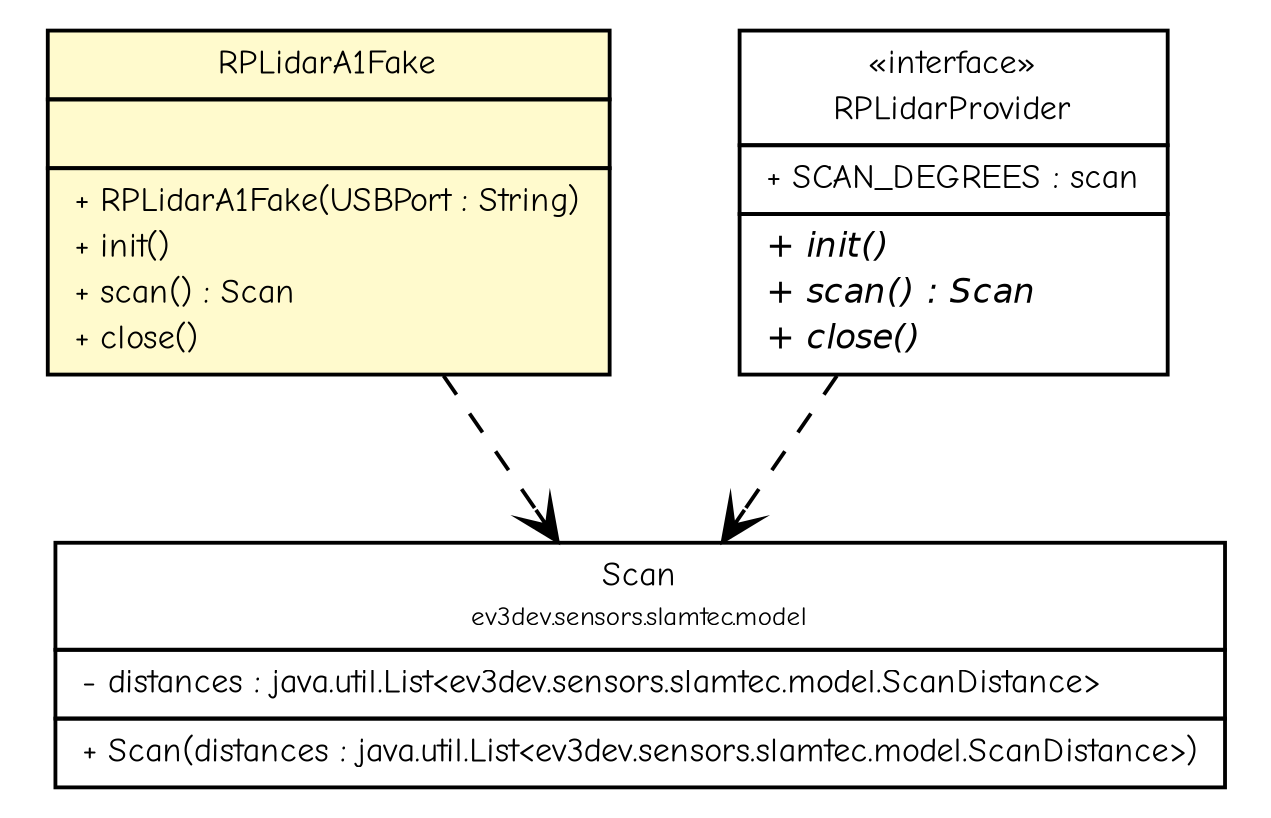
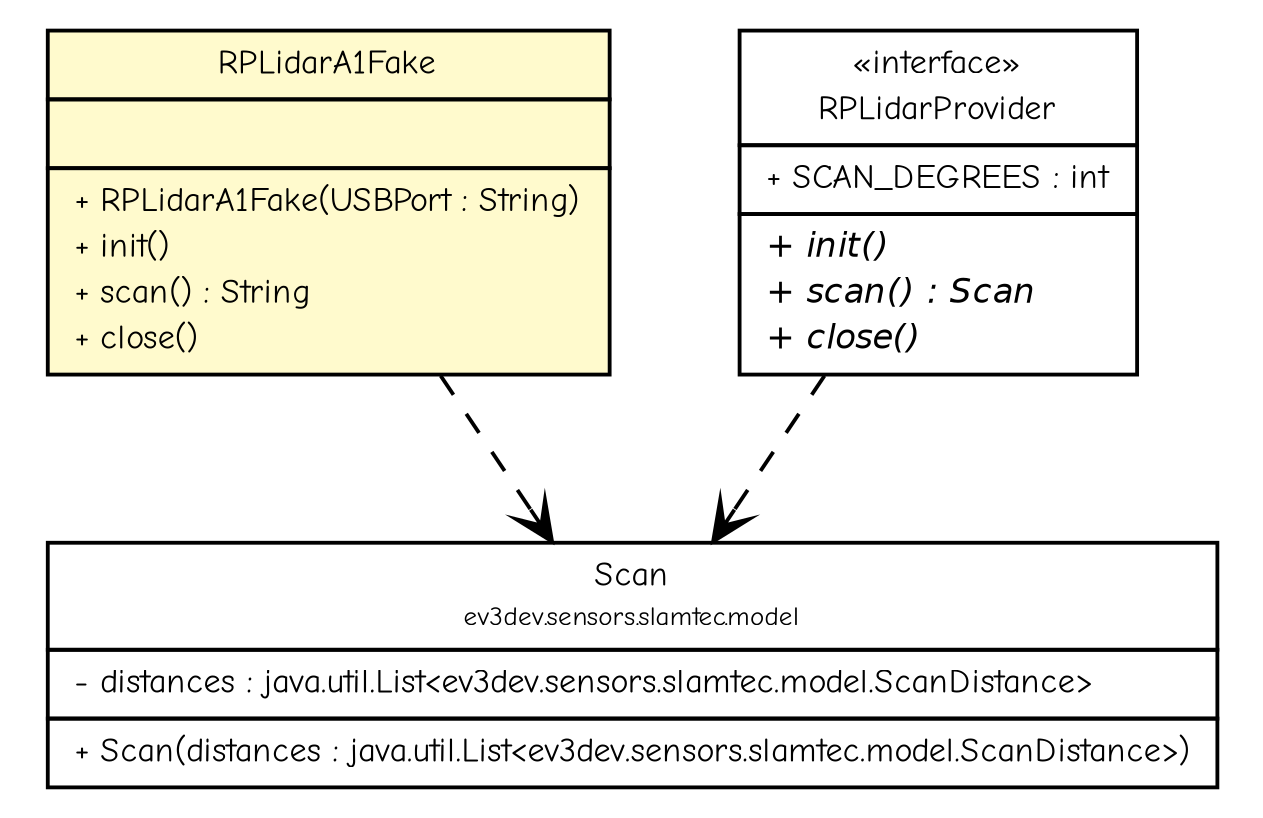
node "RPLidarProvider": text "+ SCAN_DEGREES : scan" -> "+ SCAN_DEGREES : int"
node "RPLidarA1Fake": text "+ scan() : Scan" -> "+ scan() : String"
